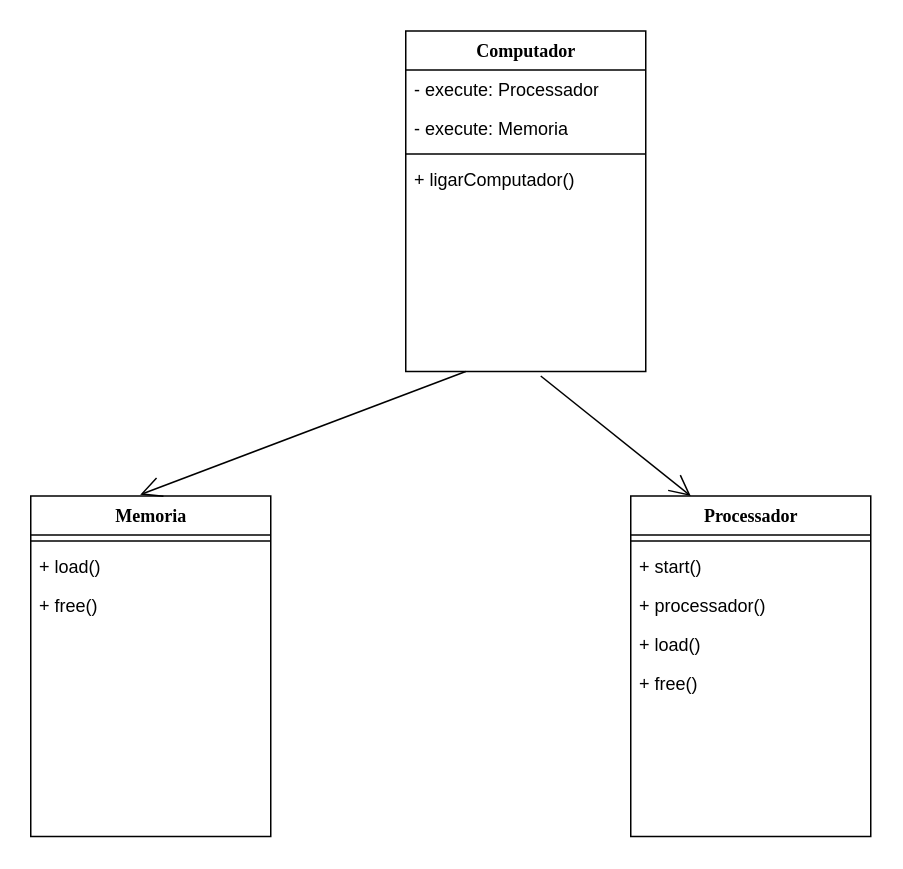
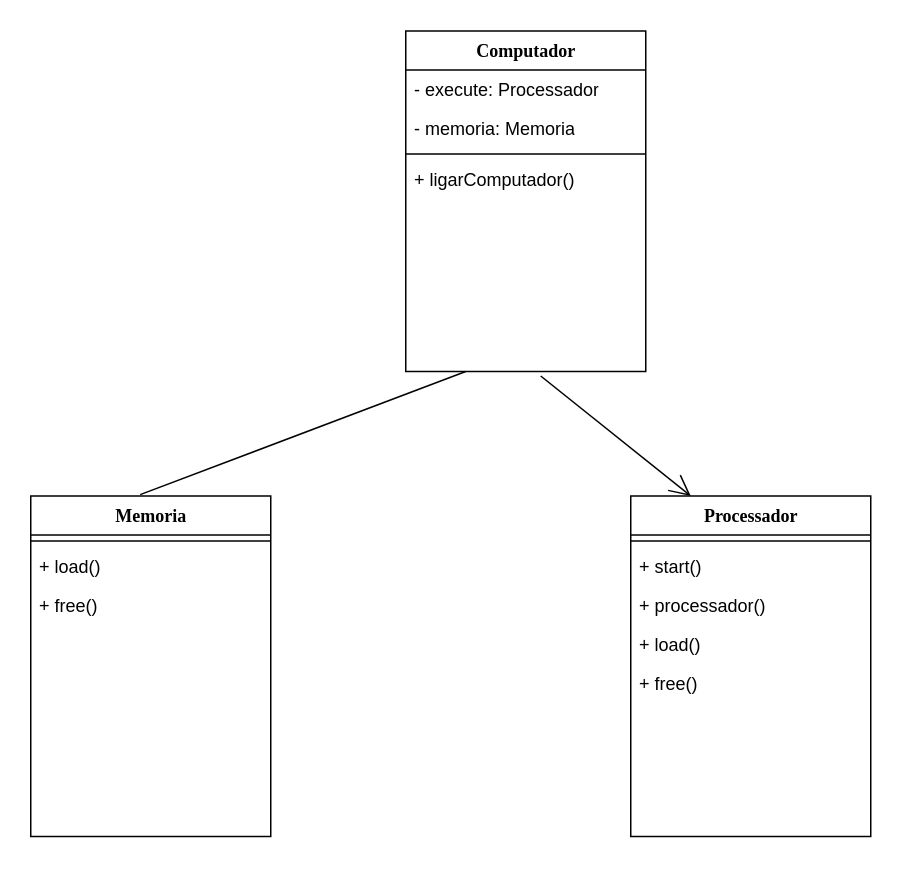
node "- execute: Memoria": label "- execute: Memoria" -> "- memoria: Memoria"
edge "Computador" -> "Memoria": arrowhead open -> none
